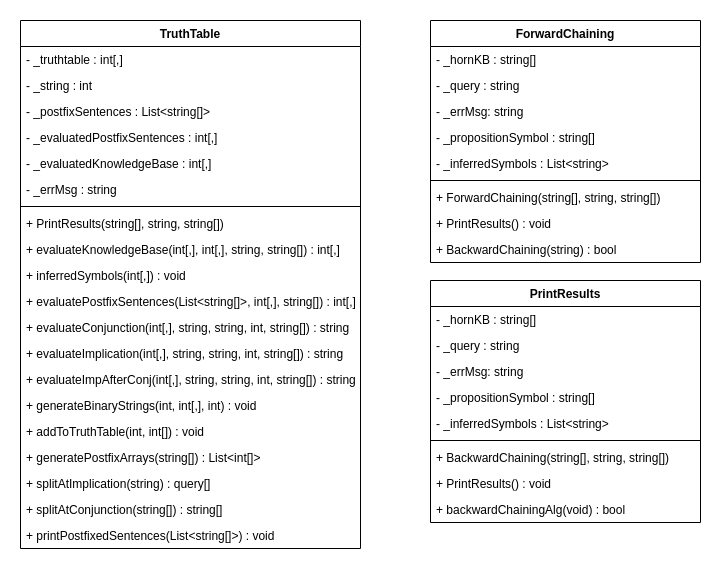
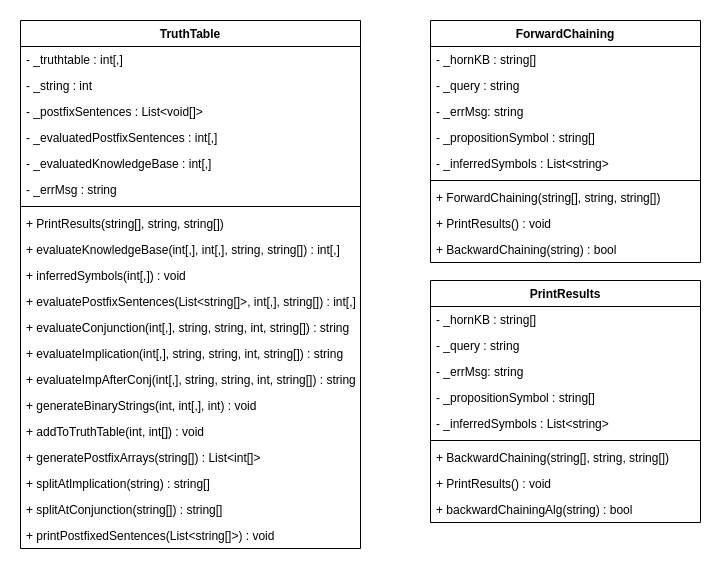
node "- _postfixSentences : List<string[]>": label "- _postfixSentences : List<string[]>" -> "- _postfixSentences : List<void[]>"
node "+ splitAtImplication(string) : query[]": label "+ splitAtImplication(string) : query[]" -> "+ splitAtImplication(string) : string[]"
node "+ backwardChainingAlg(void) : bool": label "+ backwardChainingAlg(void) : bool" -> "+ backwardChainingAlg(string) : bool"
